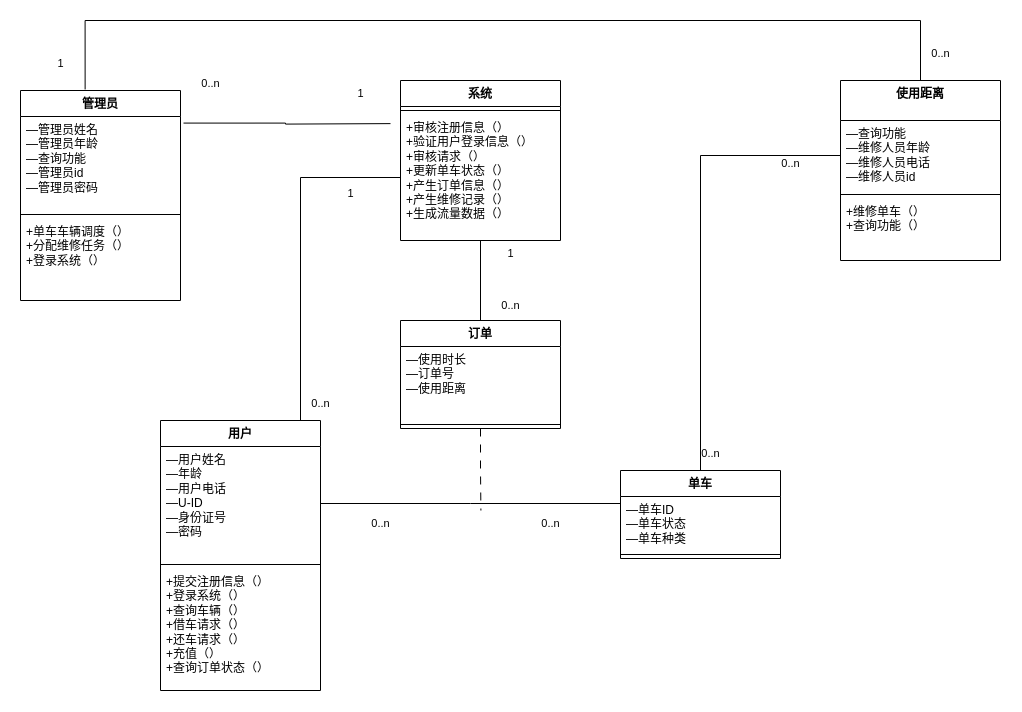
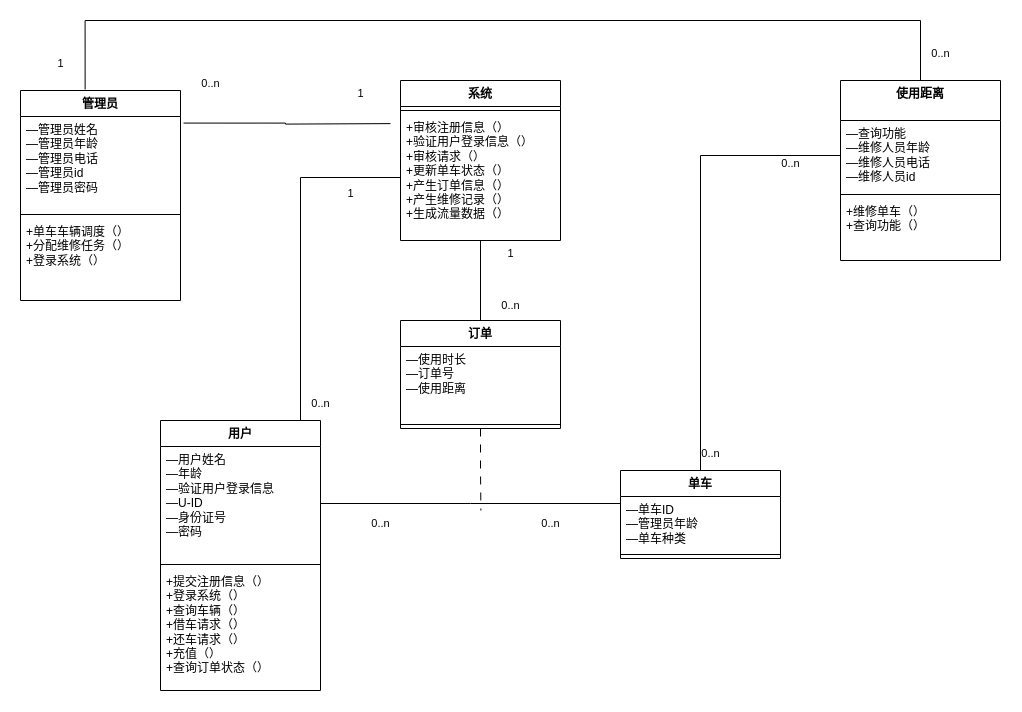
node "—管理员姓名 —管理员年龄 —查询功能 —管理员id —管理员密码": label "—管理员姓名 —管理员年龄 —查询功能 —管理员id —管理员密码" -> "—管理员姓名 —管理员年龄 —管理员电话 —管理员id —管理员密码"
node "—用户姓名 —年龄 —用户电话 —U-ID —身份证号 —密码": label "—用户姓名 —年龄 —用户电话 —U-ID —身份证号 —密码" -> "—用户姓名 —年龄 —验证用户登录信息 —U-ID —身份证号 —密码"
node "—单车ID —单车状态 —单车种类": label "—单车ID —单车状态 —单车种类" -> "—单车ID —管理员年龄 —单车种类"
